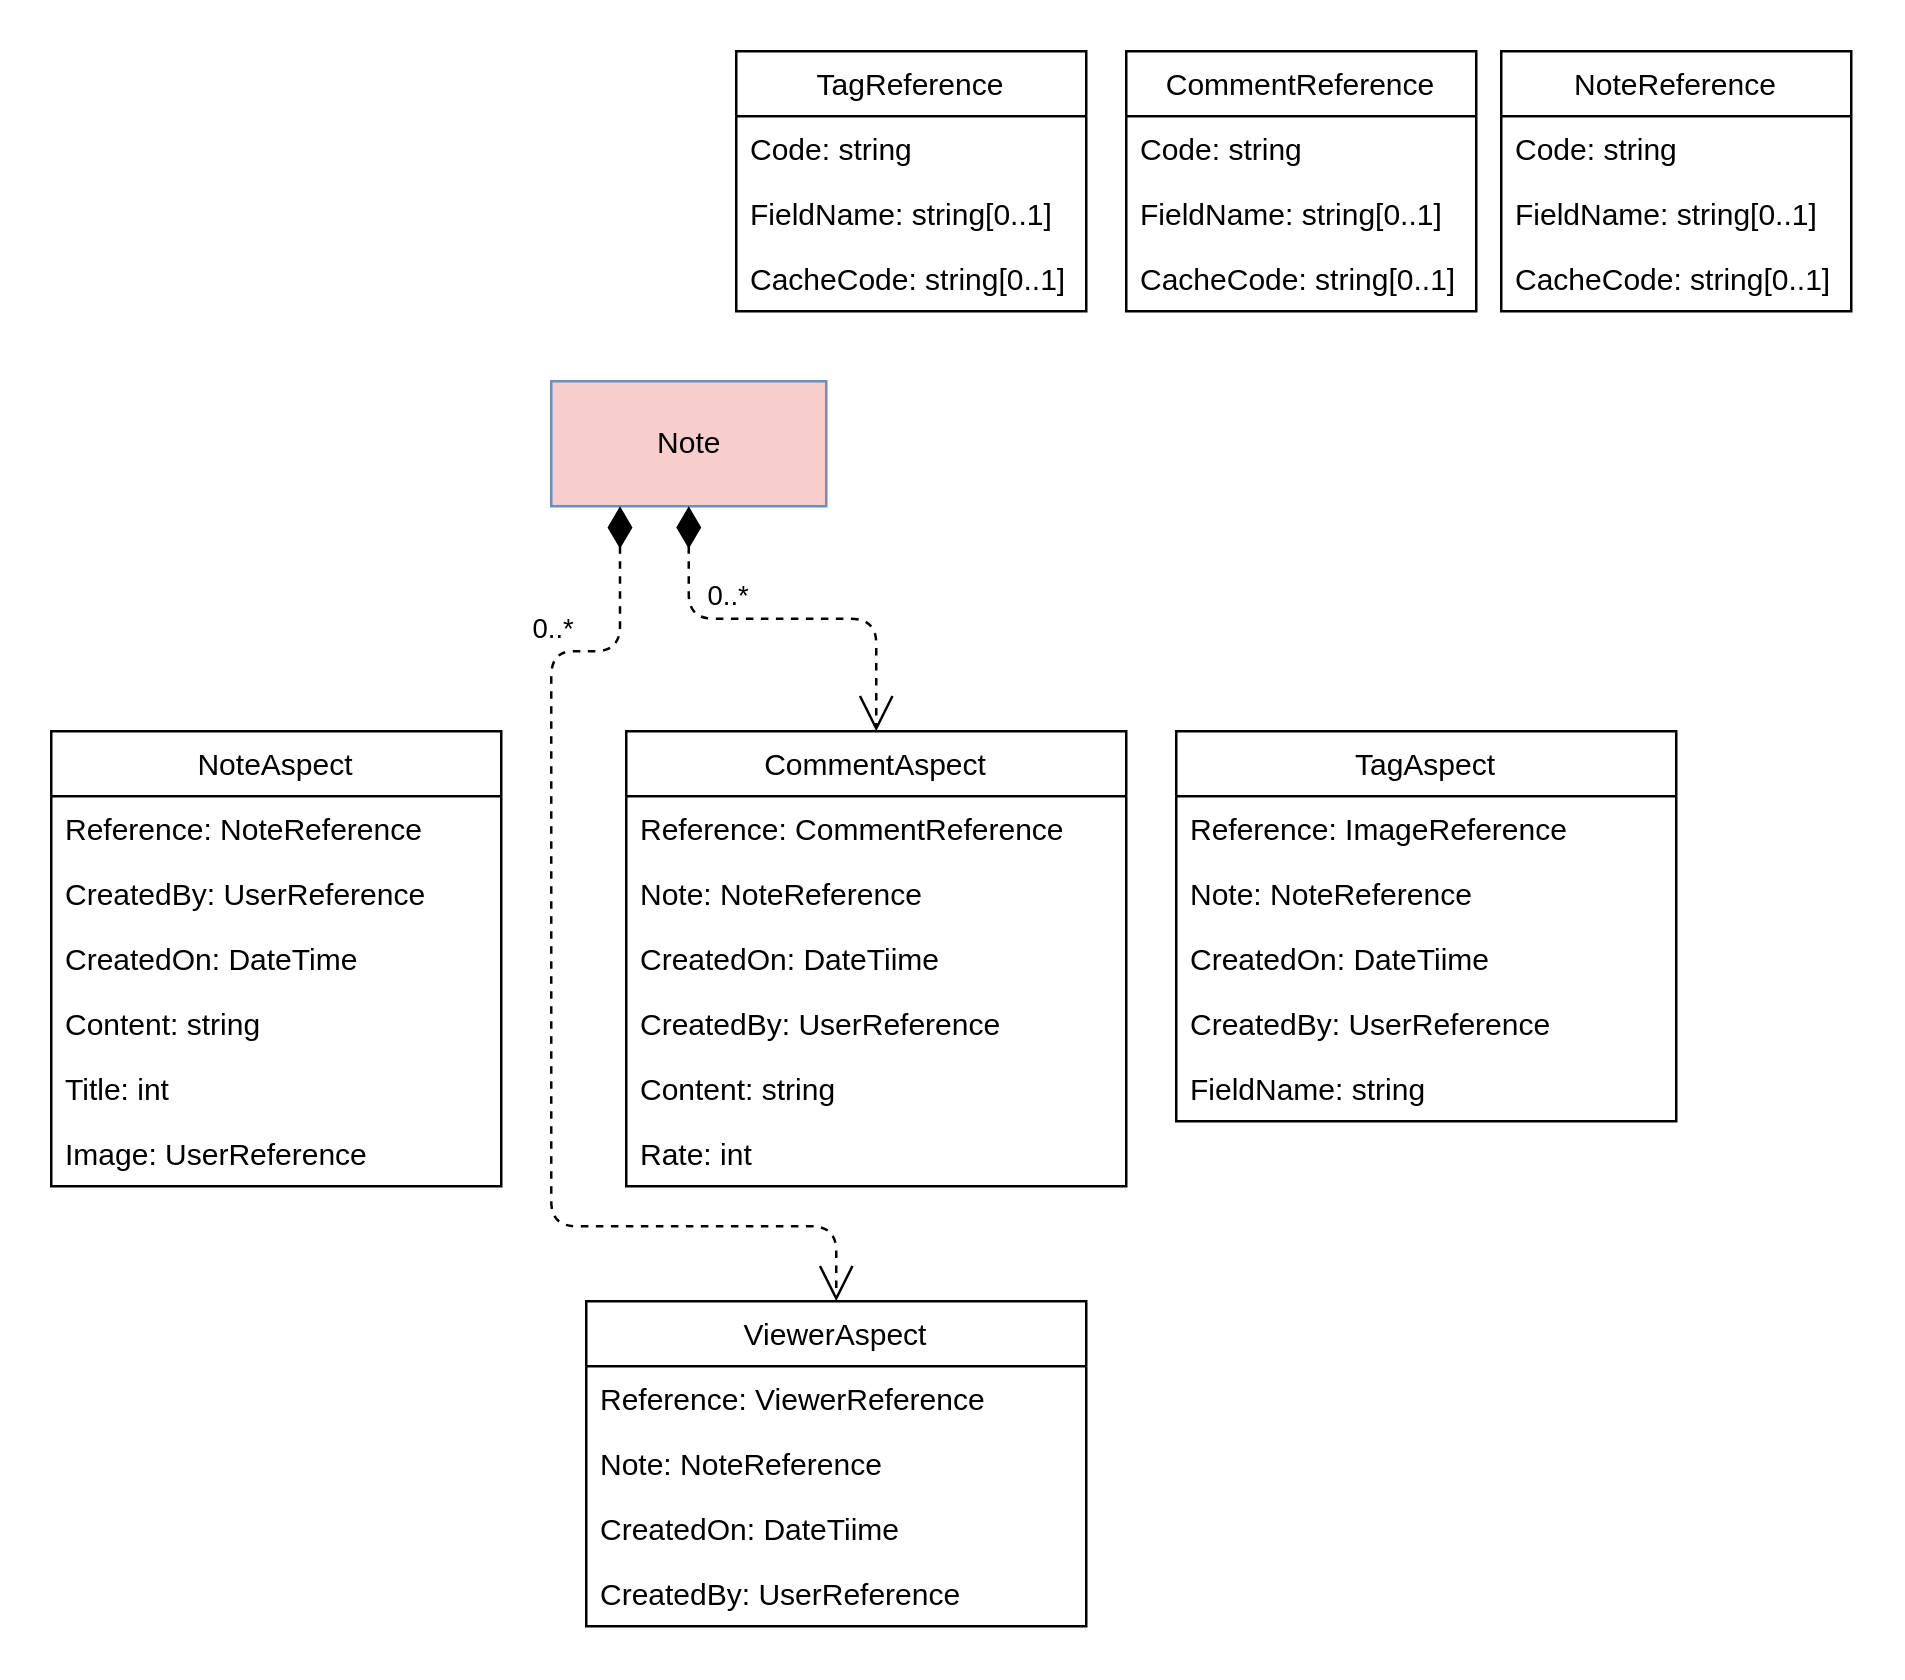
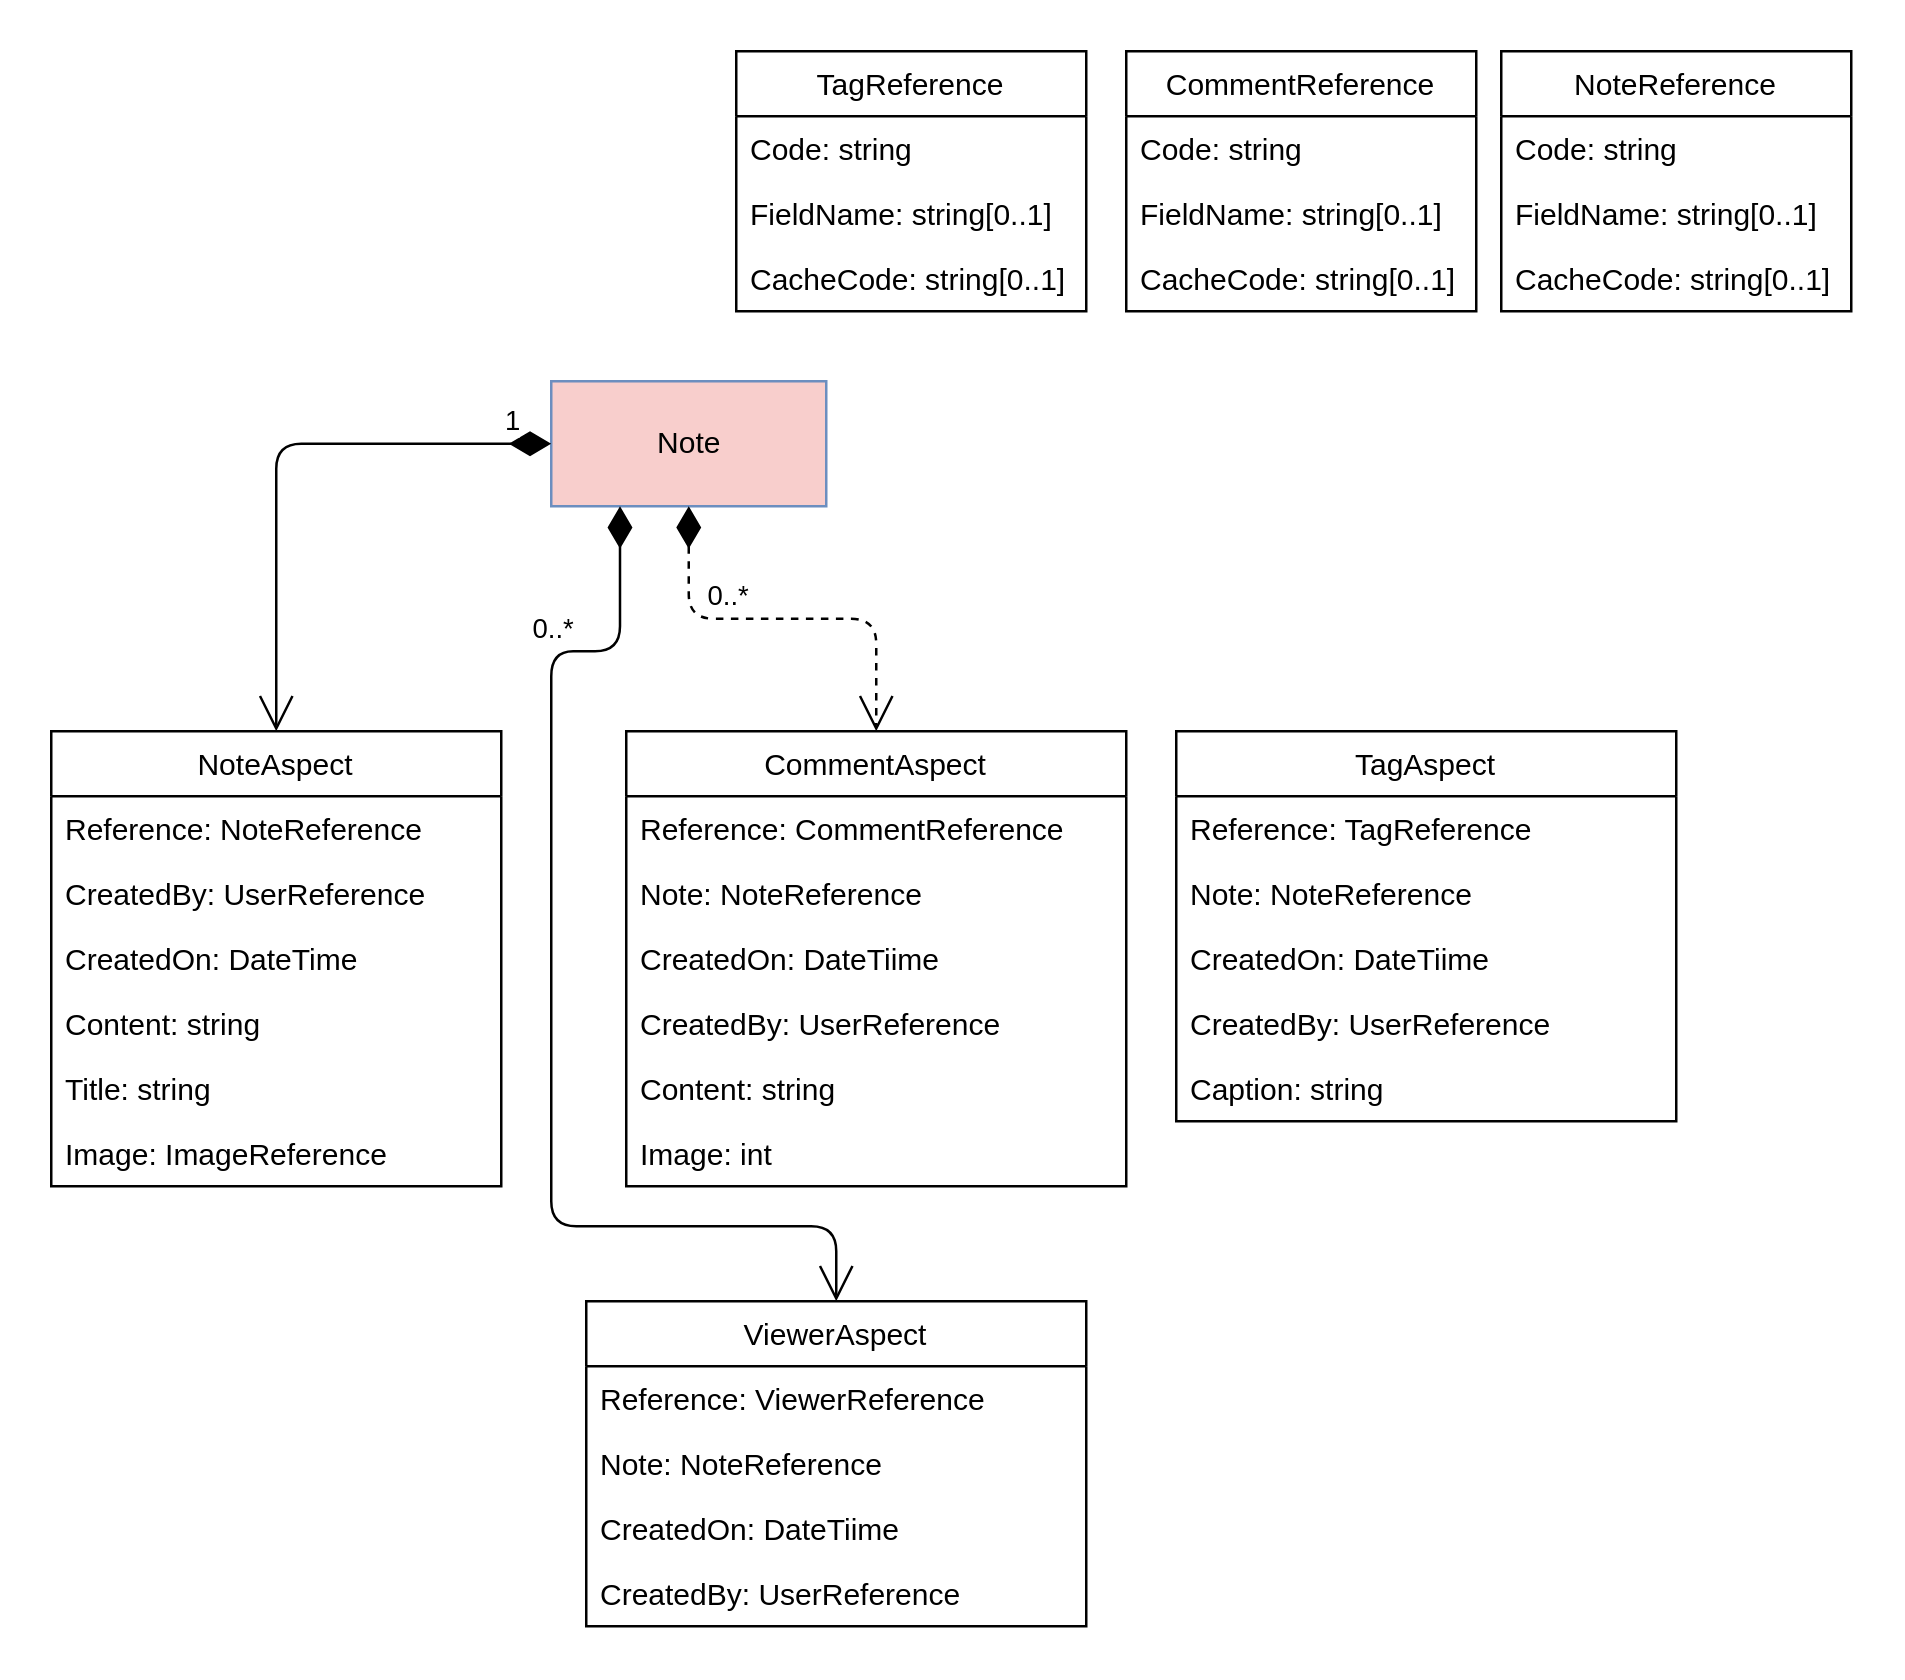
edge "Note" -- "NoteAspect": added, label "1"
node "Reference: ImageReference": label "Reference: ImageReference" -> "Reference: TagReference"
edge "Note" -- "ViewerAspect": style dashed -> solid
node "Title: int": label "Title: int" -> "Title: string"
node "FieldName: string": label "FieldName: string" -> "Caption: string"
node "Image: UserReference": label "Image: UserReference" -> "Image: ImageReference"
node "Rate: int": label "Rate: int" -> "Image: int"
